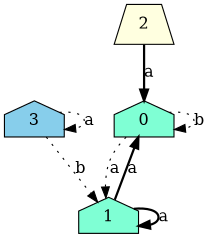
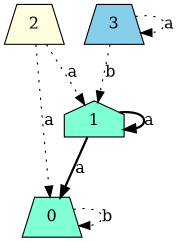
edge "2" -> "0": style bold -> dotted
node "3": shape house -> trapezium
node "0": shape house -> trapezium
edge "0" -> "1": now "2" -> "1"
